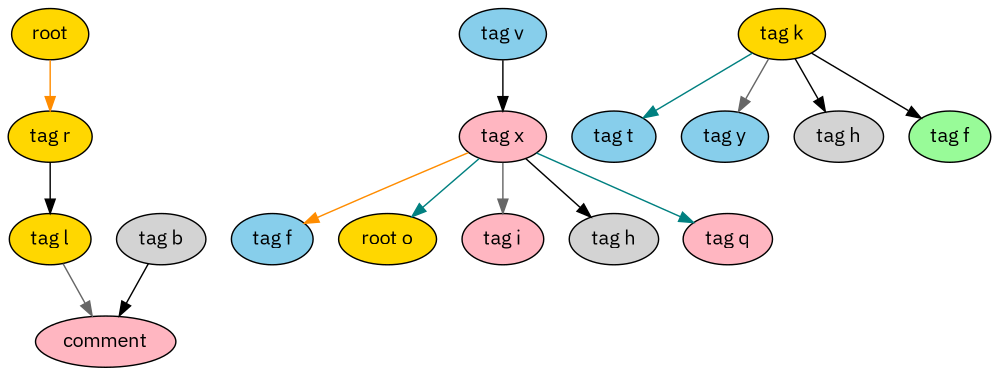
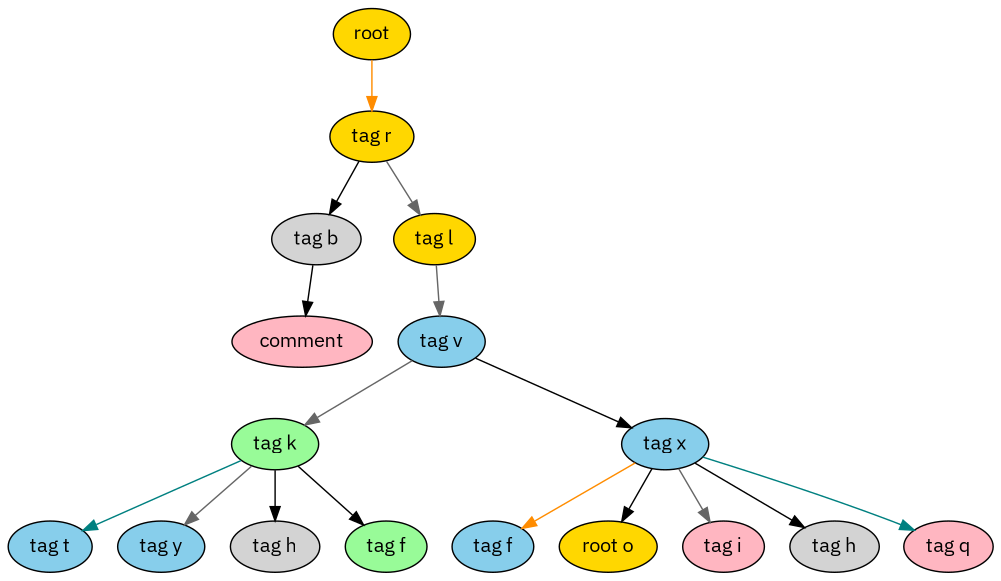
node "tag k": fillcolor gold -> palegreen
node "tag x": fillcolor lightpink -> skyblue
edge "tag r" -> "tag l": color black -> gray40
edge "tag r" -> "tag b": added
edge "tag x" -> "root o": color teal -> black
edge "tag l" -> "comment": now "tag l" -> "tag v"
edge "tag v" -> "tag k": added
